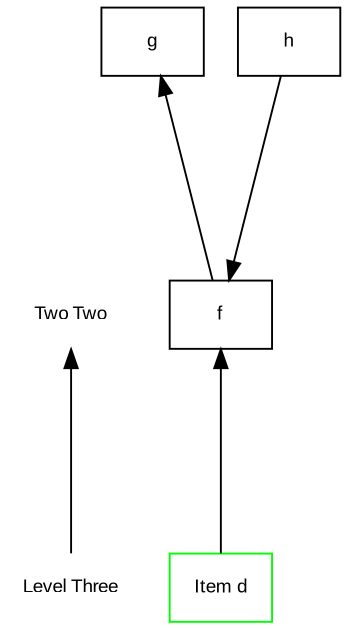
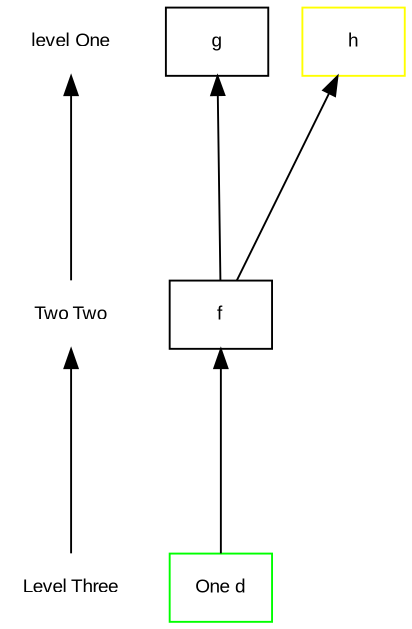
node "level One": added
node "h": color black -> YELLOW
edge "h" -> "f": reversed
node "Item d": label "Item d" -> "One d"
